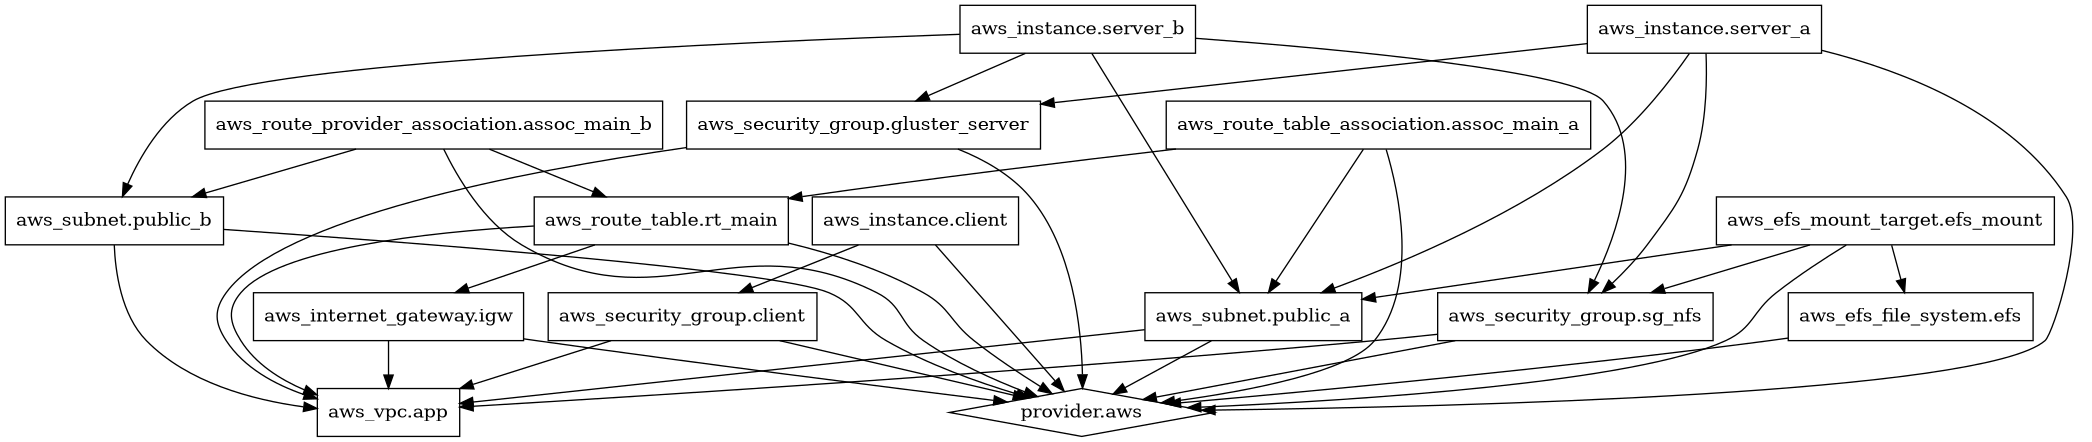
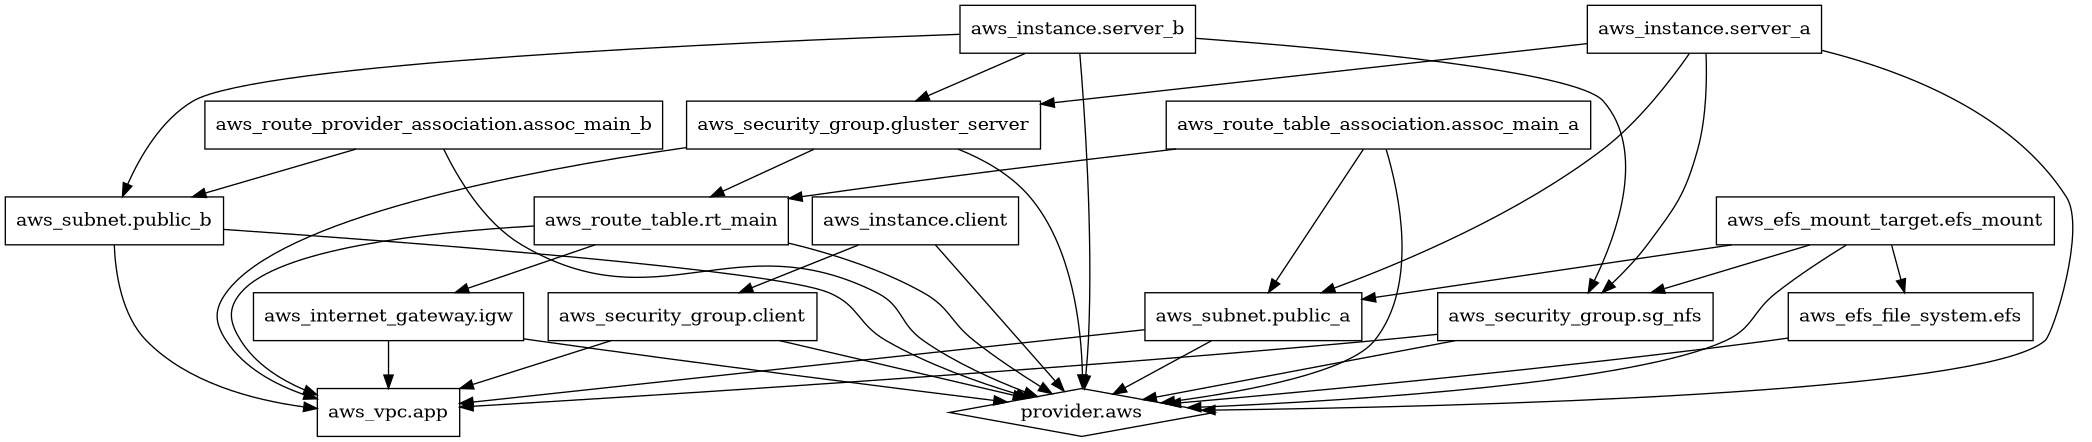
edge "aws_route_provider_association.assoc_main_b" -> "aws_route_table.rt_main": now "aws_security_group.gluster_server" -> "aws_route_table.rt_main"
edge "aws_instance.server_b" -> "aws_subnet.public_a": now "aws_instance.server_b" -> "provider.aws"
